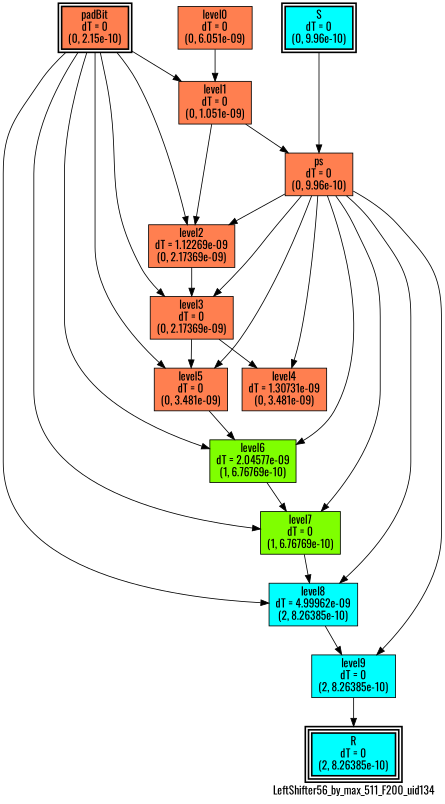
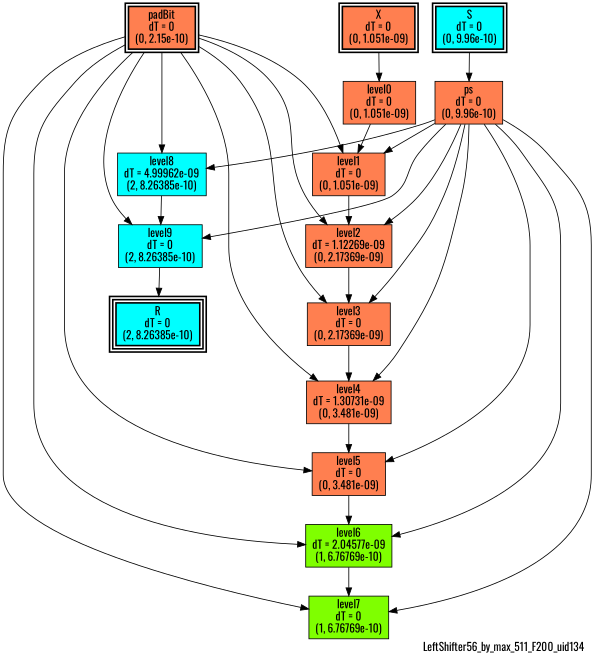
node "level0 dT = 0 (0, 6.051e-09)": label "level0 dT = 0 (0, 6.051e-09)" -> "level0 dT = 0 (0, 1.051e-09)"
node "X dT = 0 (0, 1.051e-09)": added
edge "padBit dT = 0 (0, 2.15e-10)" -> "level9 dT = 0 (2, 8.26385e-10)": added
edge "level1 dT = 0 (0, 1.051e-09)" -> "ps dT = 0 (0, 9.96e-10)": reversed
edge "padBit dT = 0 (0, 2.15e-10)" -> "level4 dT = 1.30731e-09 (0, 3.481e-09)": added
edge "level3 dT = 0 (0, 2.17369e-09)" -> "level5 dT = 0 (0, 3.481e-09)": now "level4 dT = 1.30731e-09 (0, 3.481e-09)" -> "level5 dT = 0 (0, 3.481e-09)"
edge "level7 dT = 0 (1, 6.76769e-10)" -> "level8 dT = 4.99962e-09 (2, 8.26385e-10)": removed
